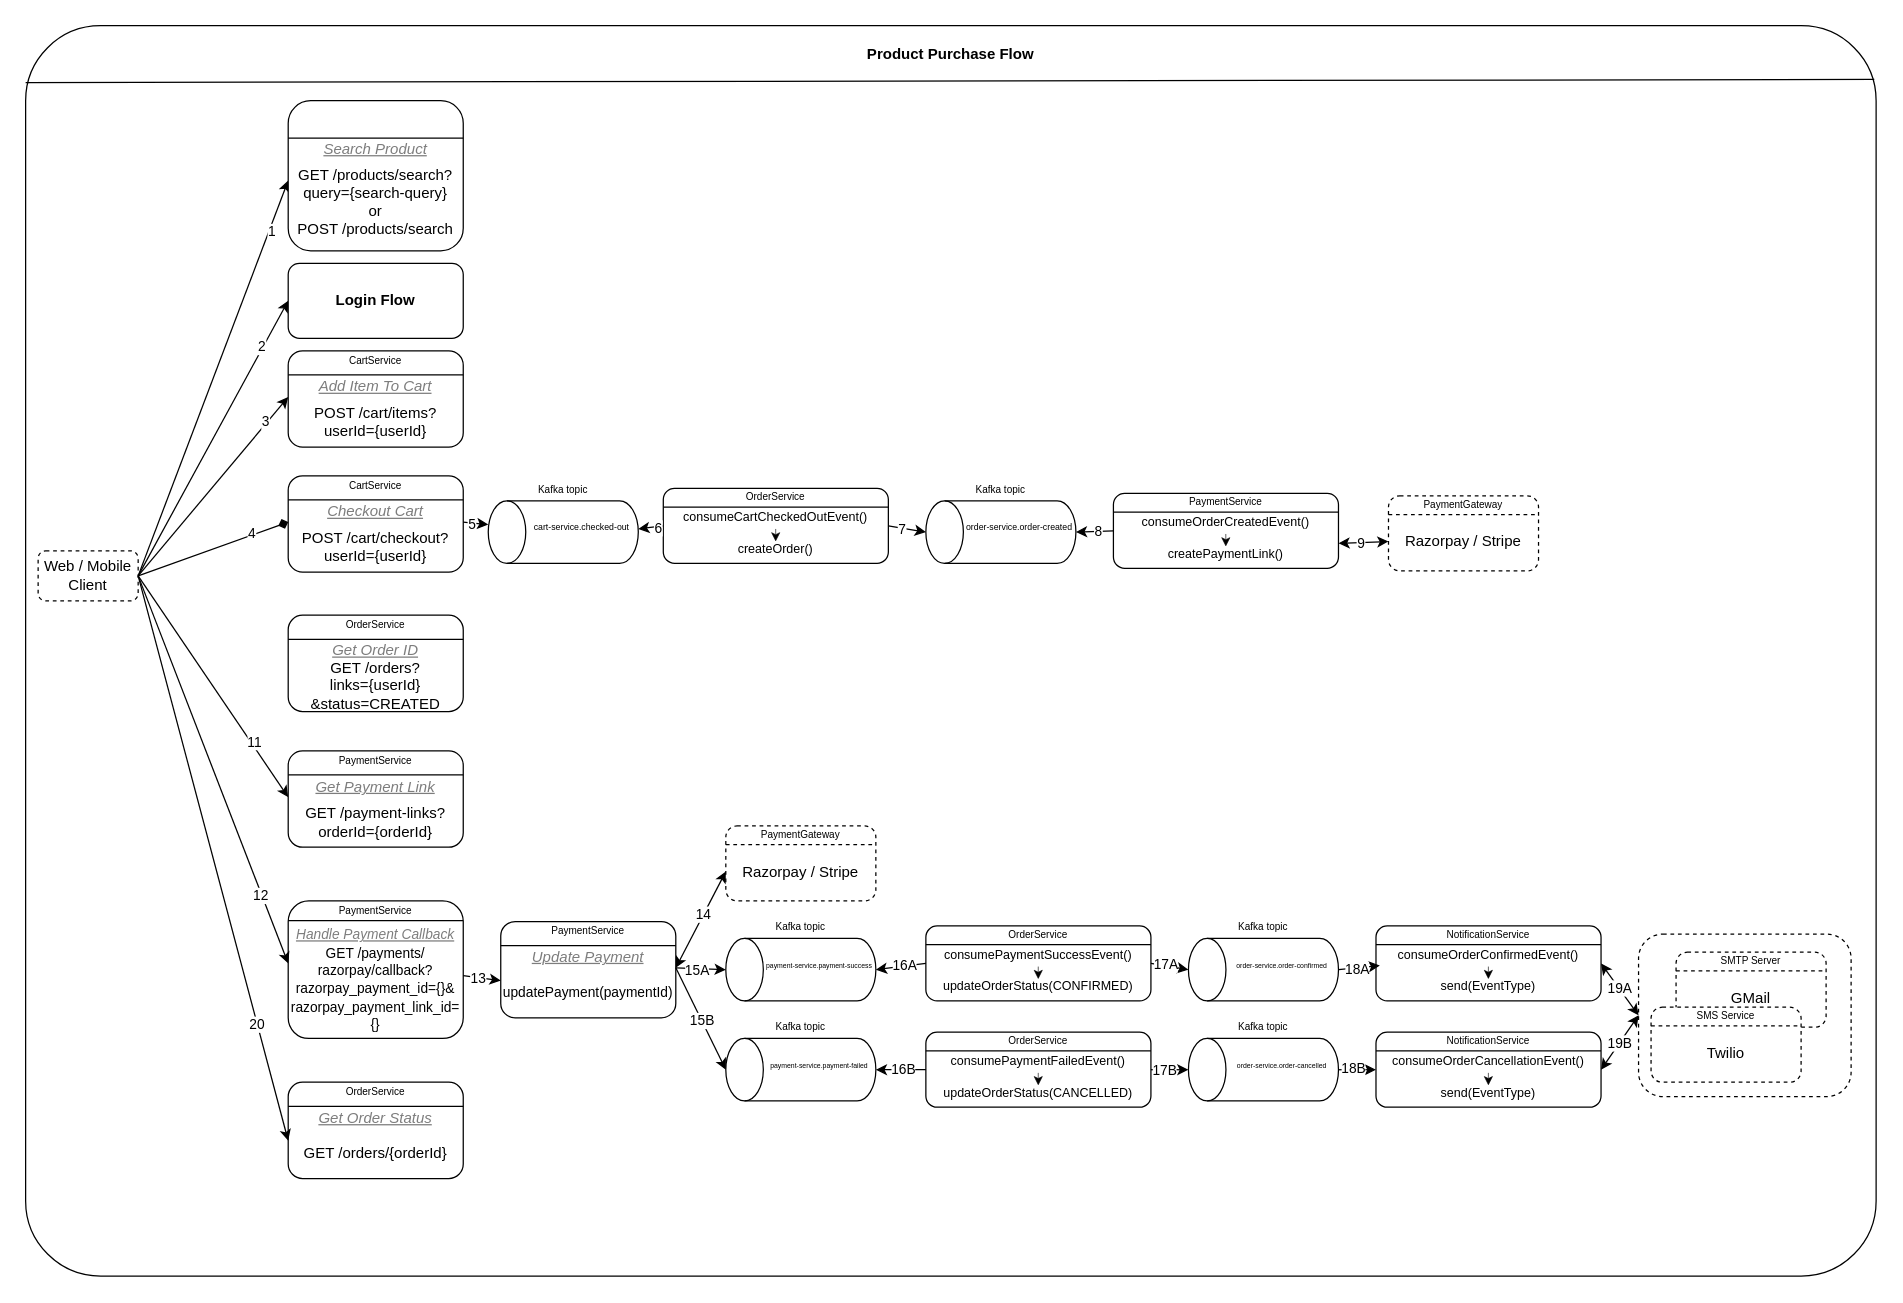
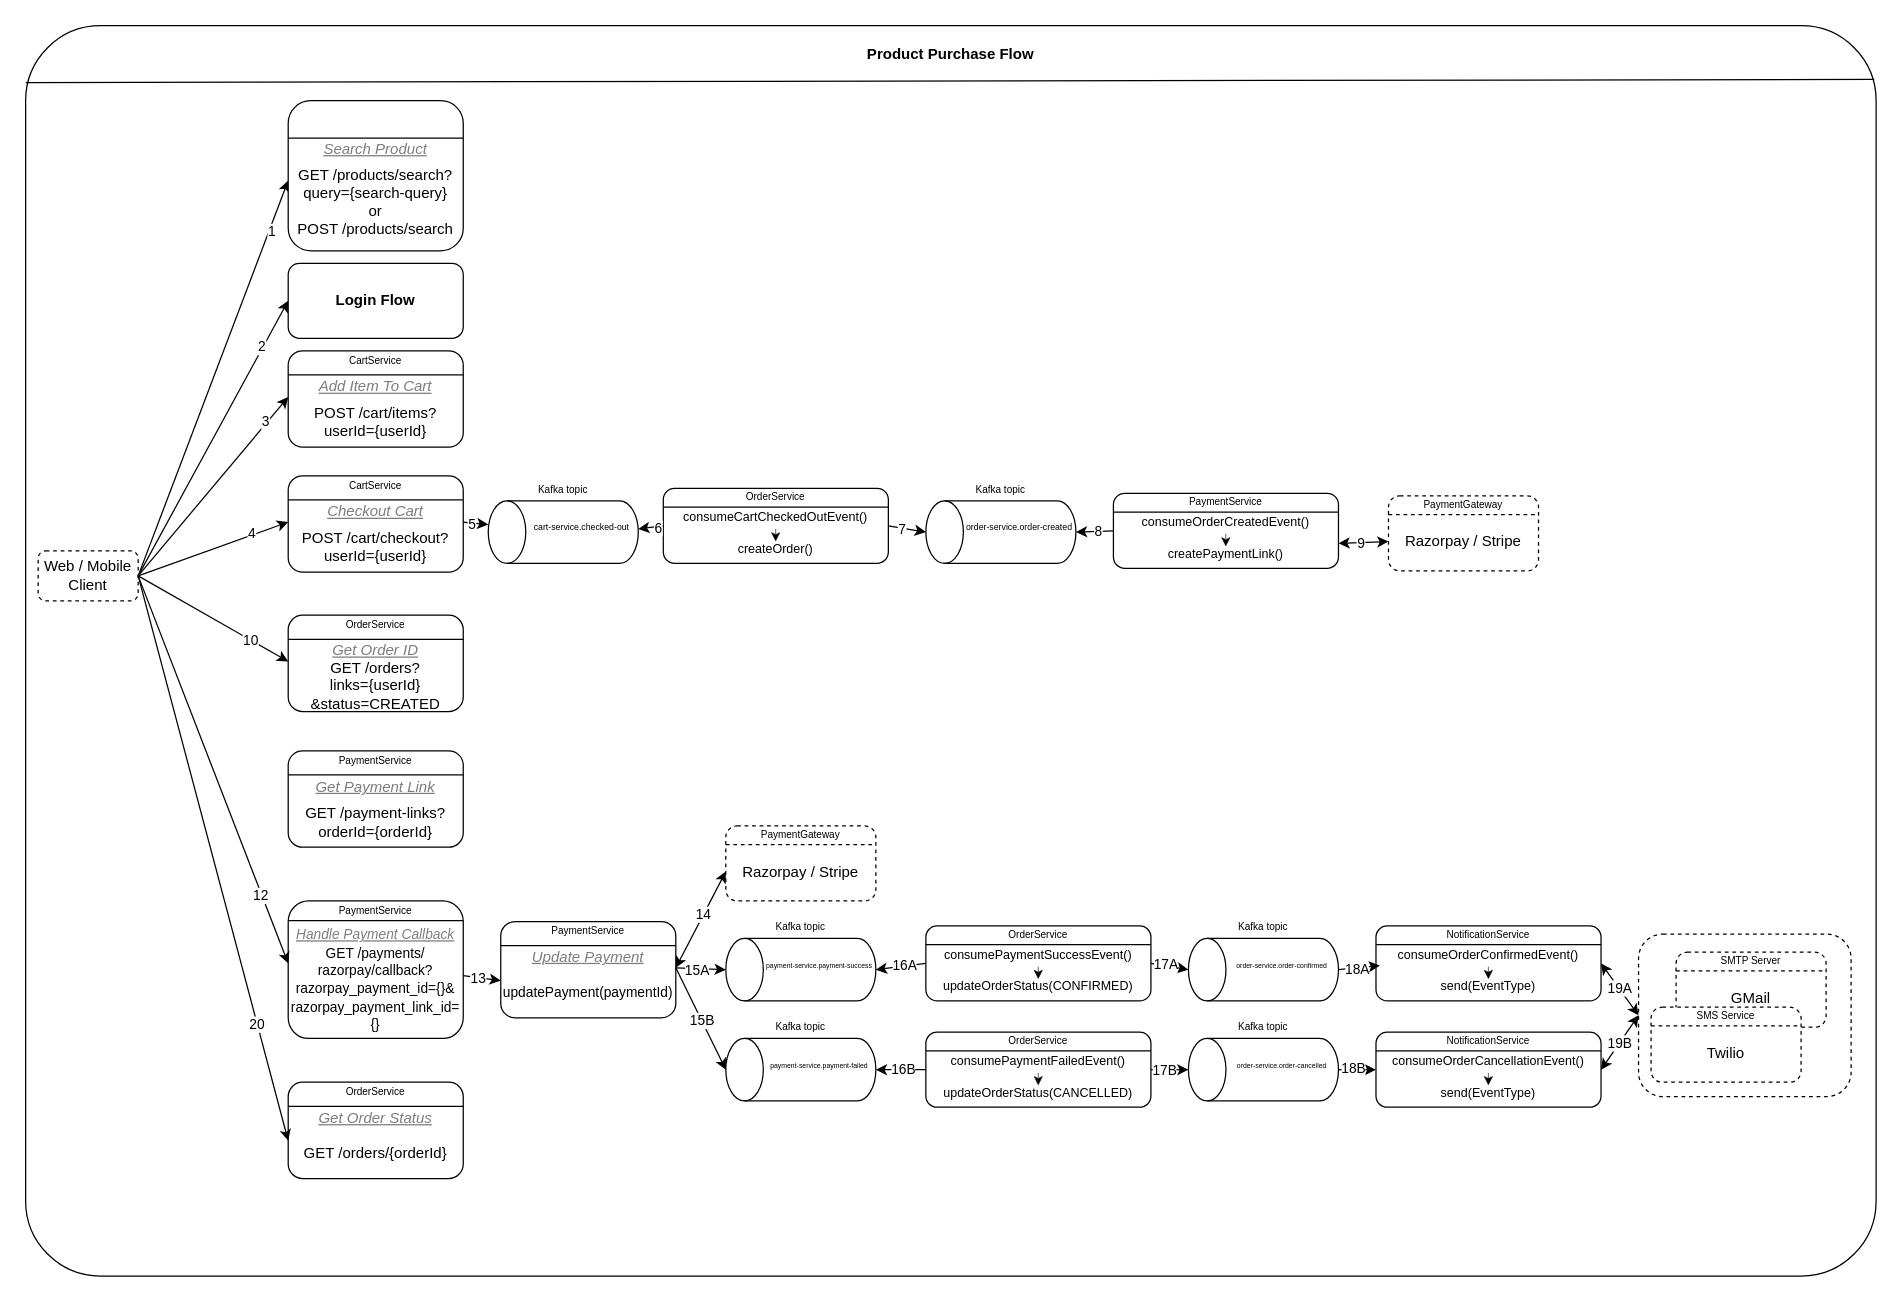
edge "Web / Mobile Client" -> "POST /cart/checkout?userId={userId}": arrowhead diamond -> classic
edge "Web / Mobile Client" -> "GET /orders? links={userId} &status=CREATED": added, label "10"
edge "Web / Mobile Client" -> "GET /payment-links? orderId={orderId}": removed, label "11"
